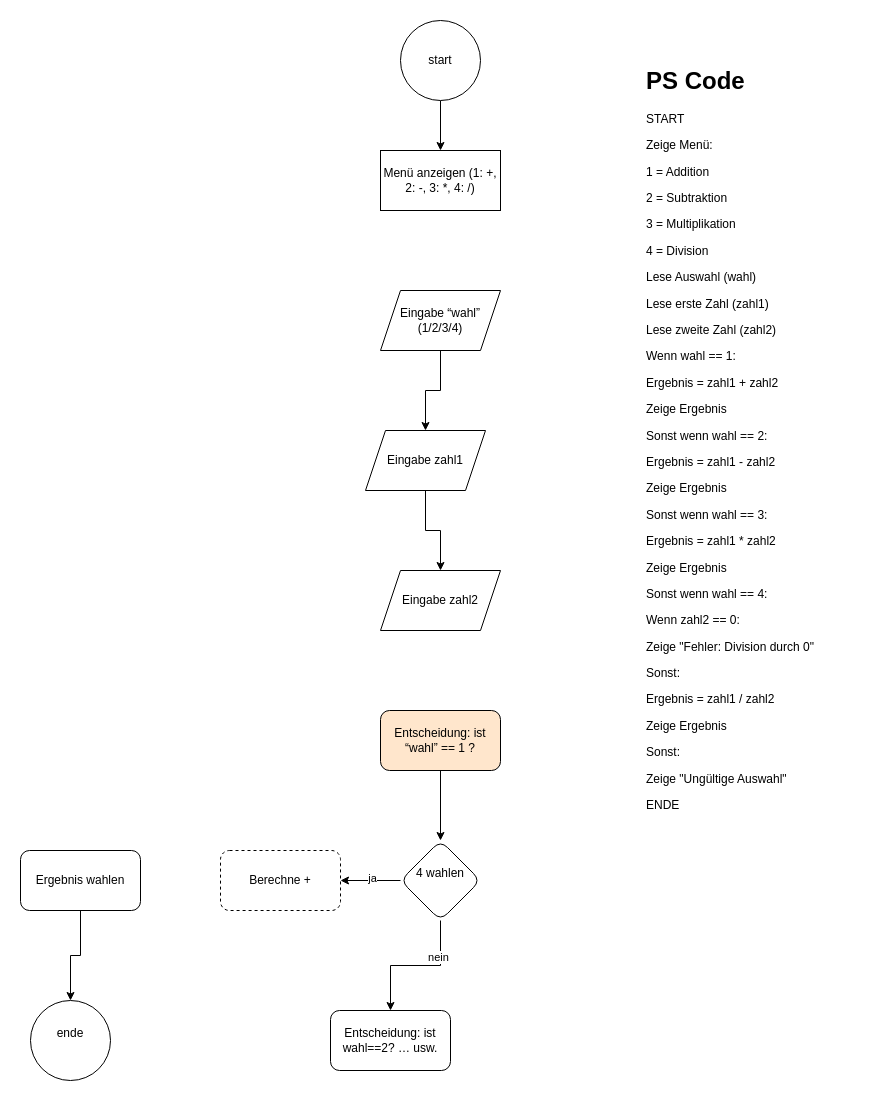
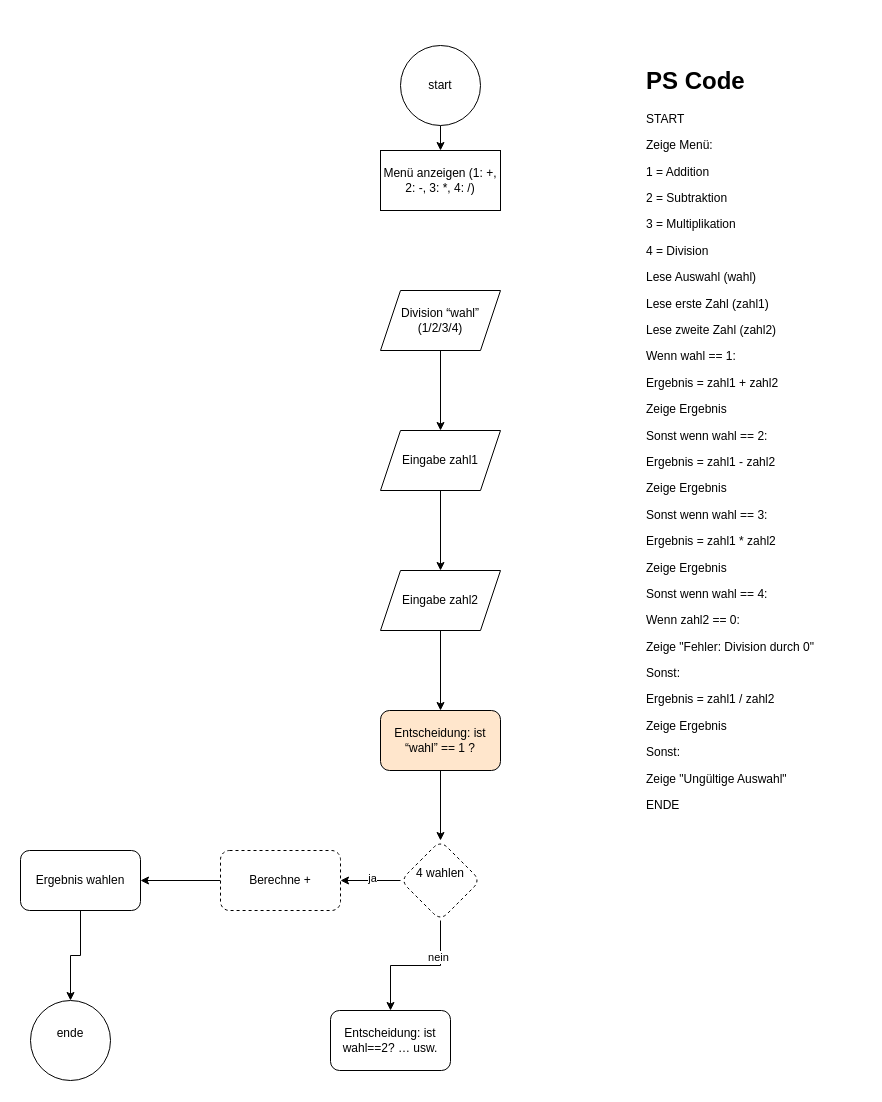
node "start": moved (441, 61) -> (441, 86)
node "Eingabe “wahl” (1/2/3/4)": label "Eingabe “wahl” (1/2/3/4)" -> "Division “wahl” (1/2/3/4)"
node "Eingabe zahl1": moved (426, 461) -> (441, 461)
edge "Eingabe zahl2" -> "Entscheidung: ist “wahl” == 1 ?": added
edge "Berechne +" -> "Ergebnis wahlen": added
node "4 wahlen": style solid -> dashed
